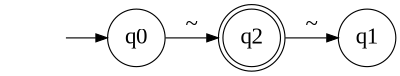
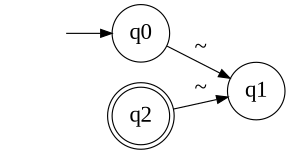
edge "q0" -> "q2": now "q0" -> "q1"
